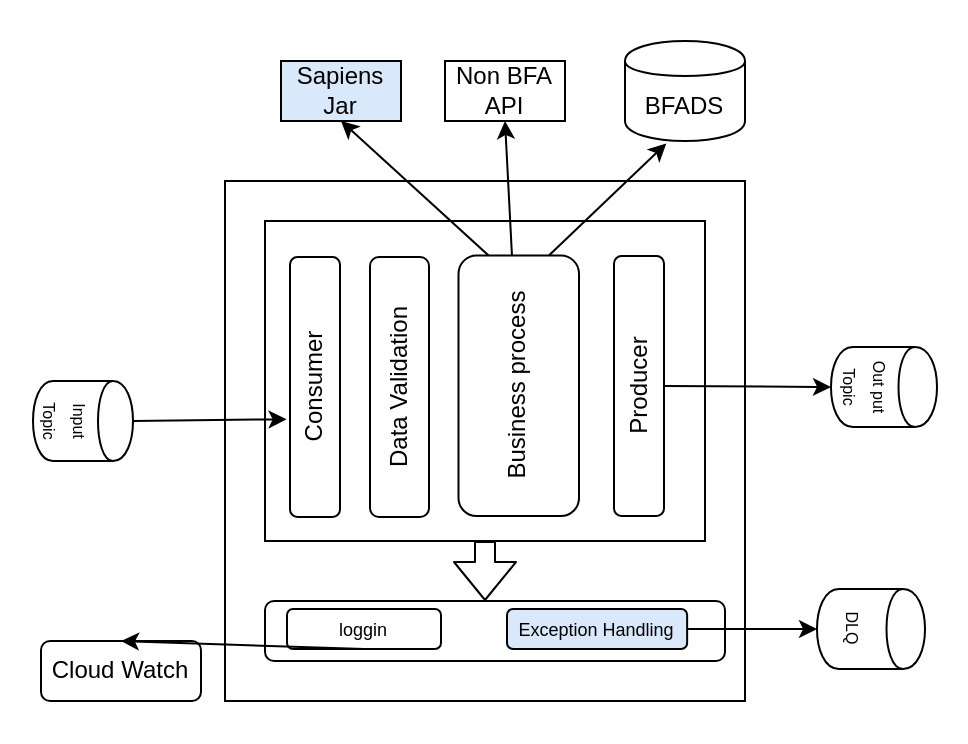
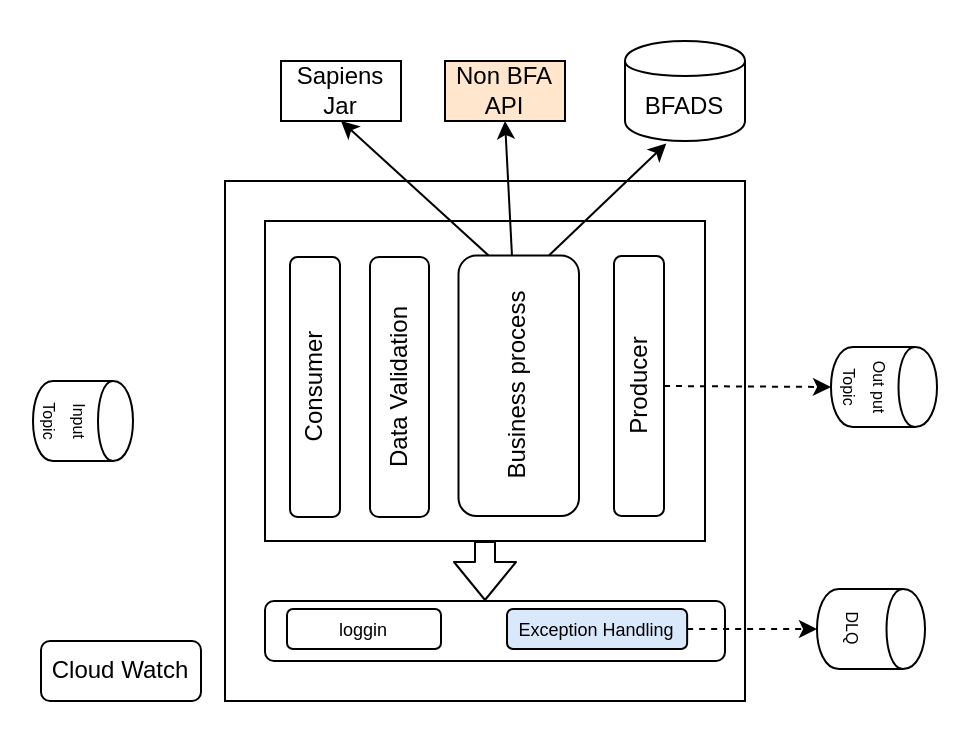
node "Sapiens Jar": fillcolor #dae8fc -> #ffffff
node "Non BFA API": fillcolor #ffffff -> #ffe6cc
edge "Producer" -> "Out put Topic": style solid -> dashed
edge "Input Topic" -> "Consumer": removed
edge "Exception Handling" -> "DLQ": style solid -> dashed
edge "loggin" -> "Cloud Watch": removed
